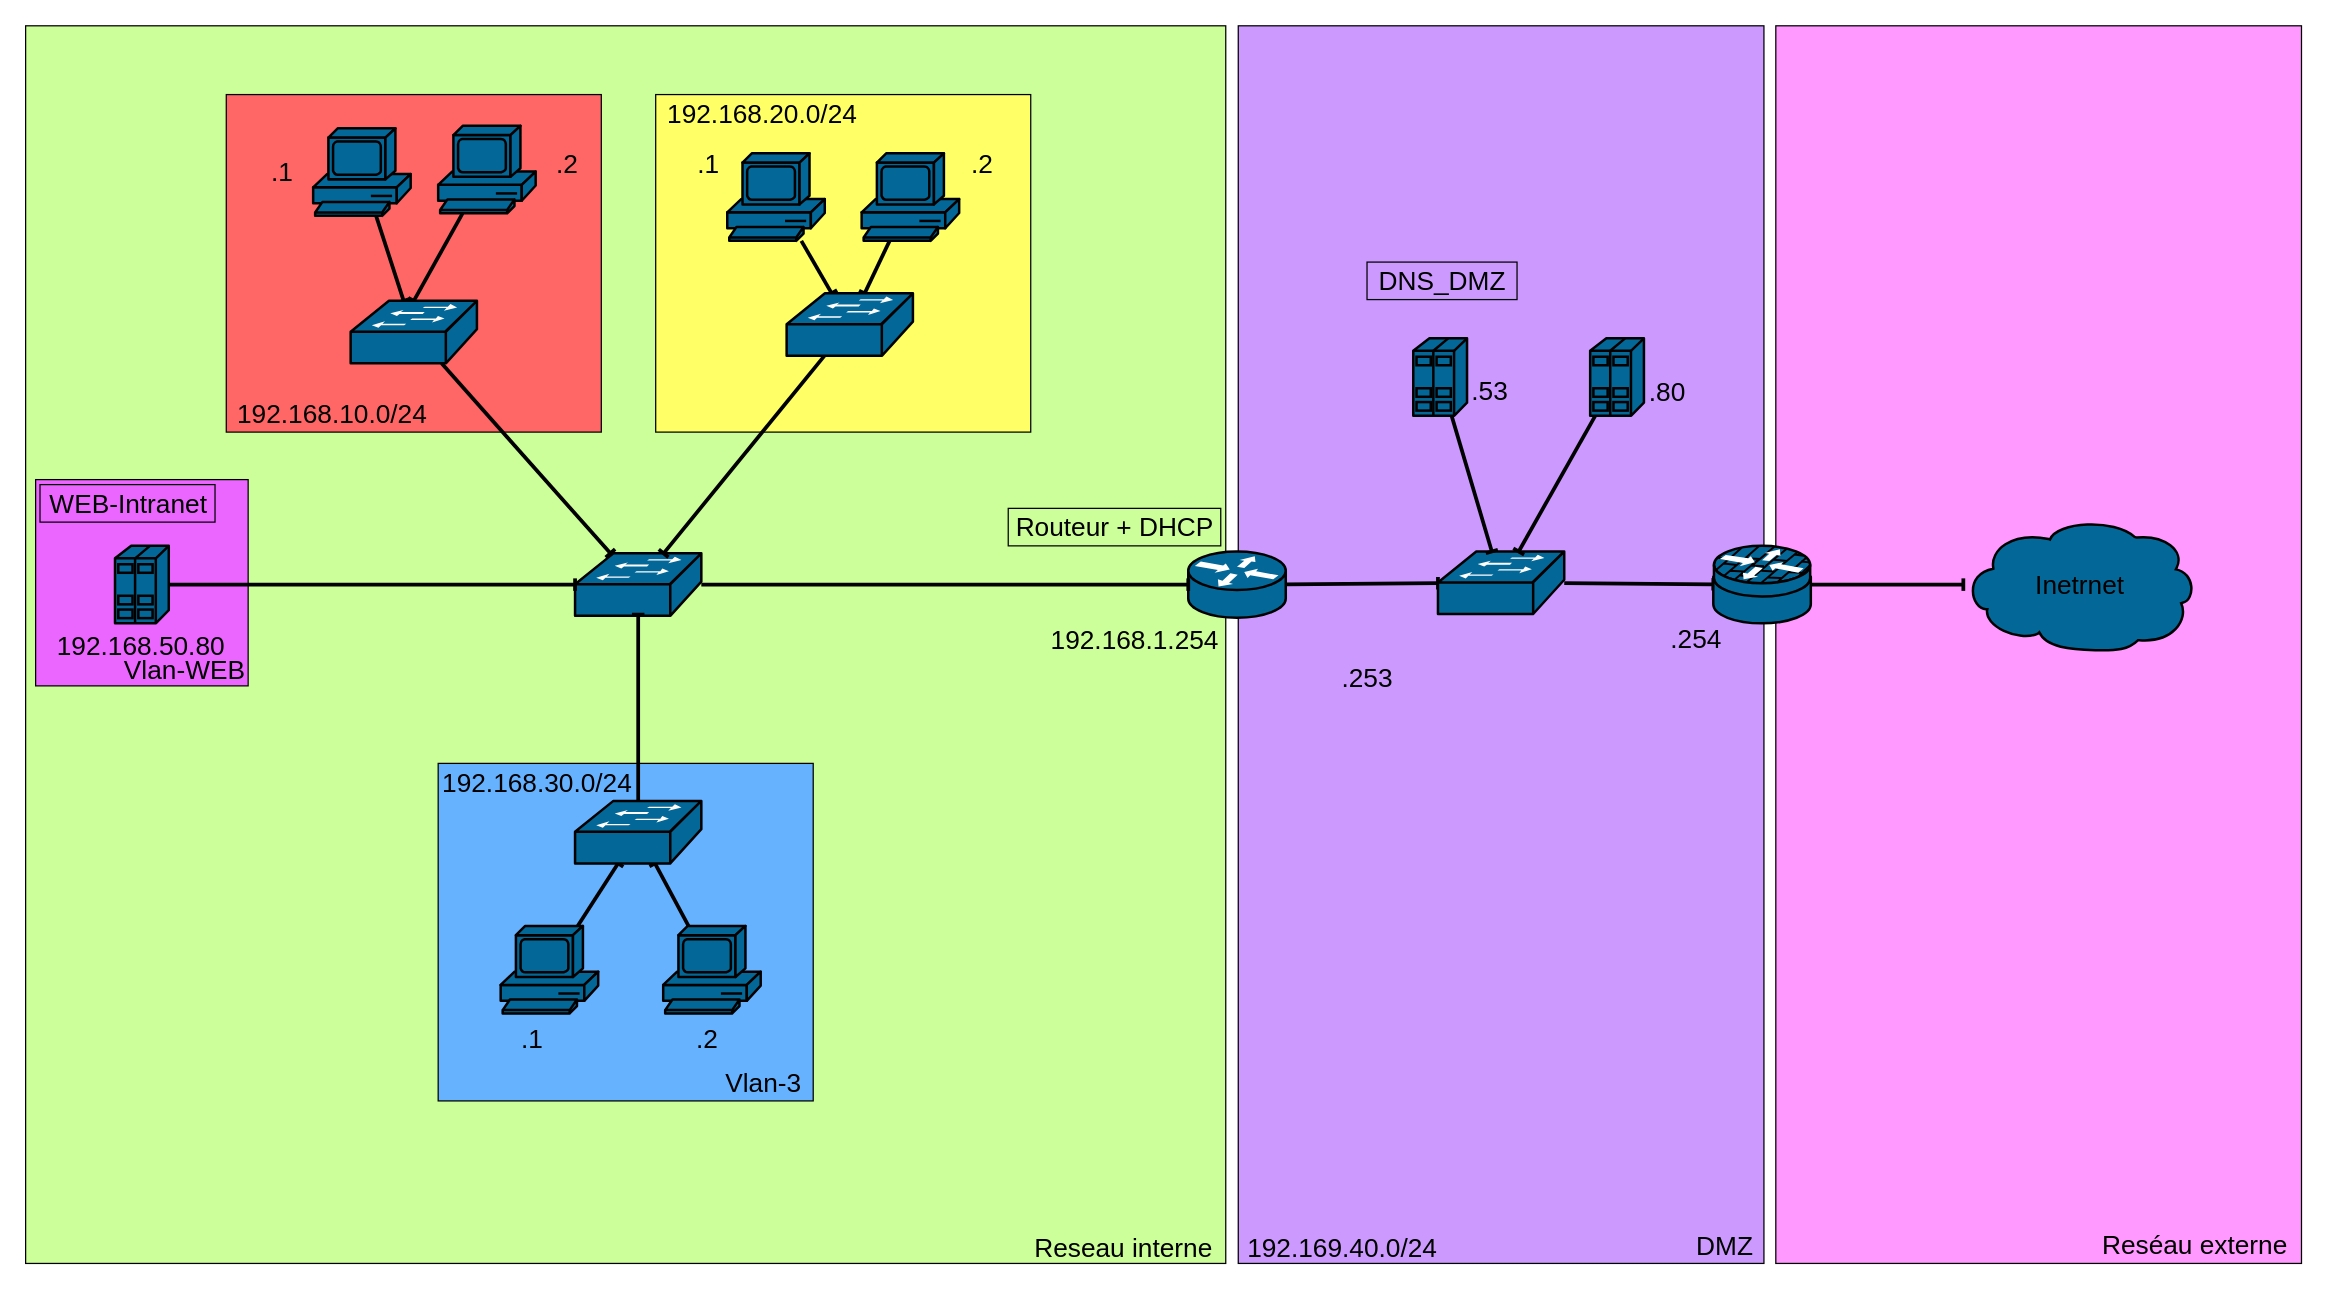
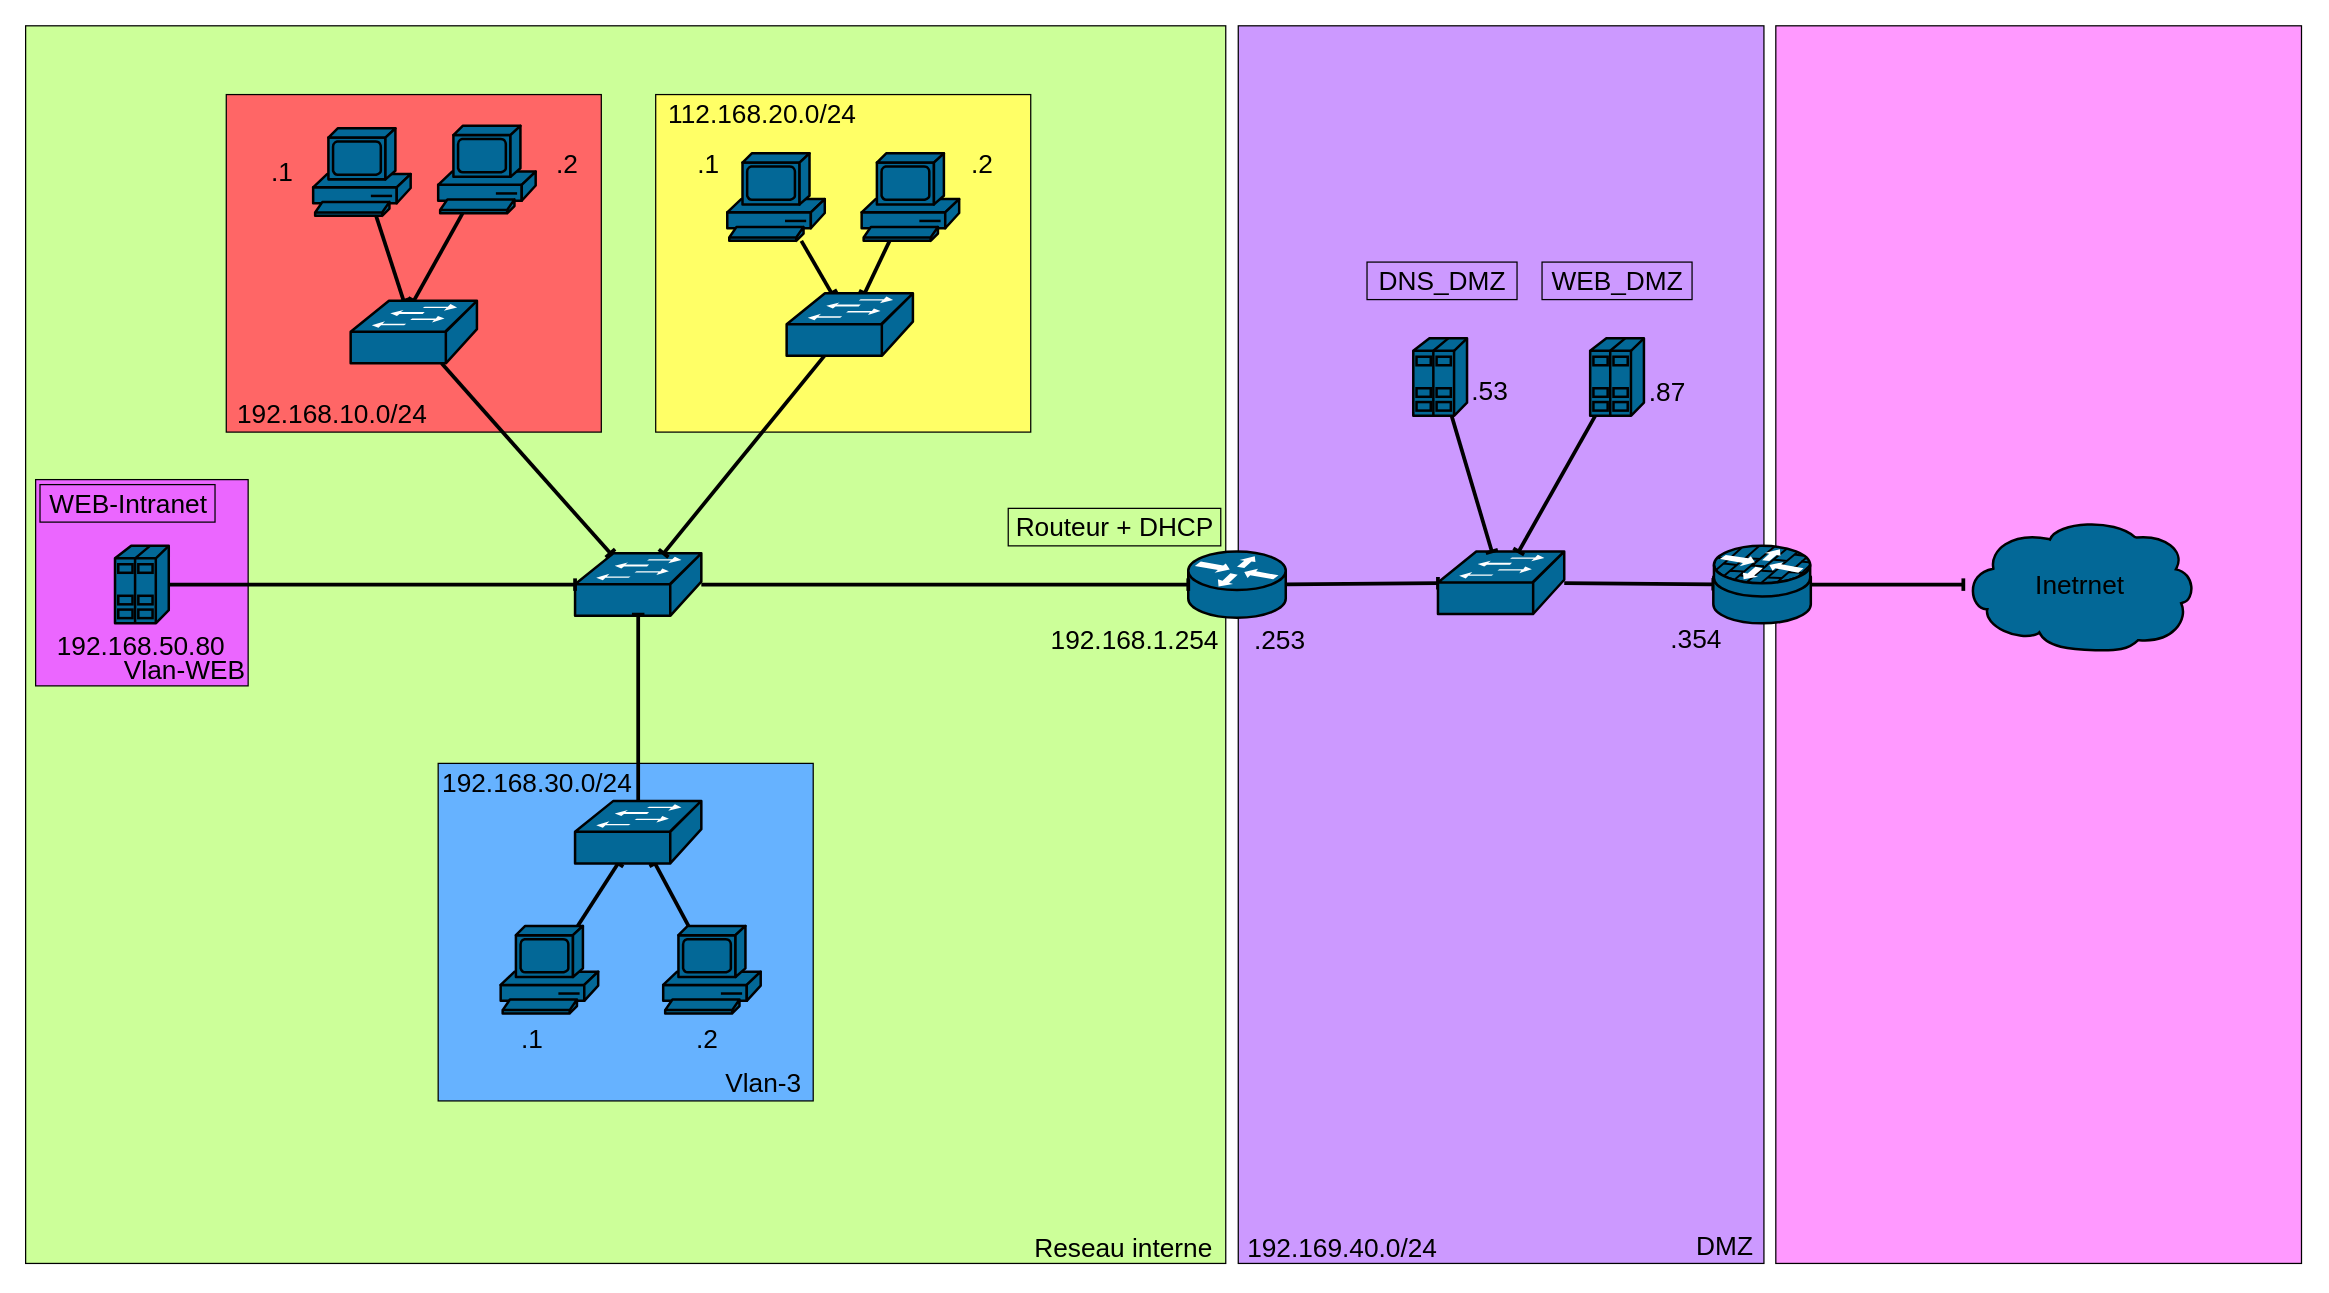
node "192.168.20.0/24": label "192.168.20.0/24" -> "112.168.20.0/24"
node "WEB_DMZ": added
node ".80": label ".80" -> ".87"
node ".254": label ".254" -> ".354"
node ".253": moved (1367, 677) -> (1279, 639)
node "Reséau externe": removed
